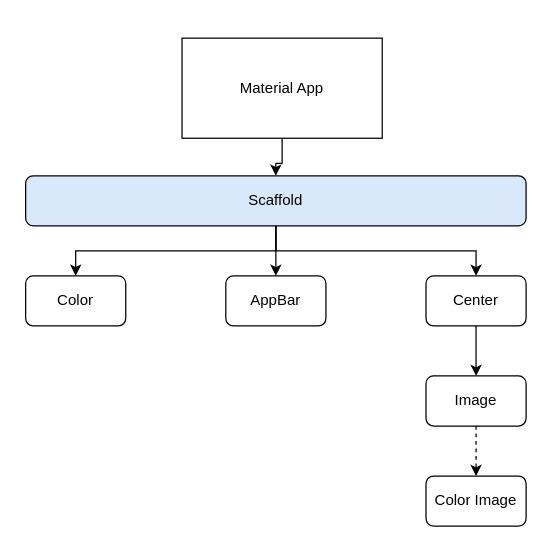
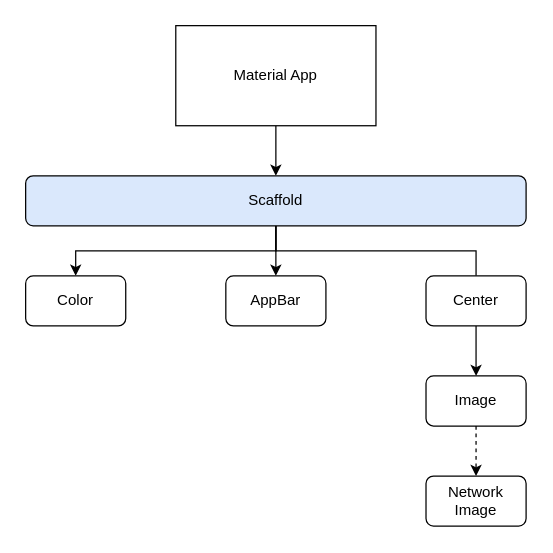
node "Material App": moved (282, 88) -> (276, 76)
edge "Scaffold" -> "Center": arrowhead classic -> none
node "Color Image": label "Color Image" -> "Network Image"
